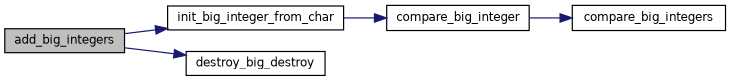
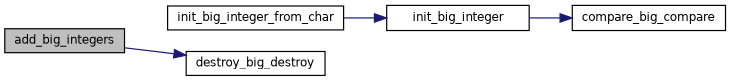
node "compare_big_integer": label "compare_big_integer" -> "init_big_integer"
node "compare_big_integers": label "compare_big_integers" -> "compare_big_compare"
edge "add_big_integers" -> "init_big_integer_from_char": removed
